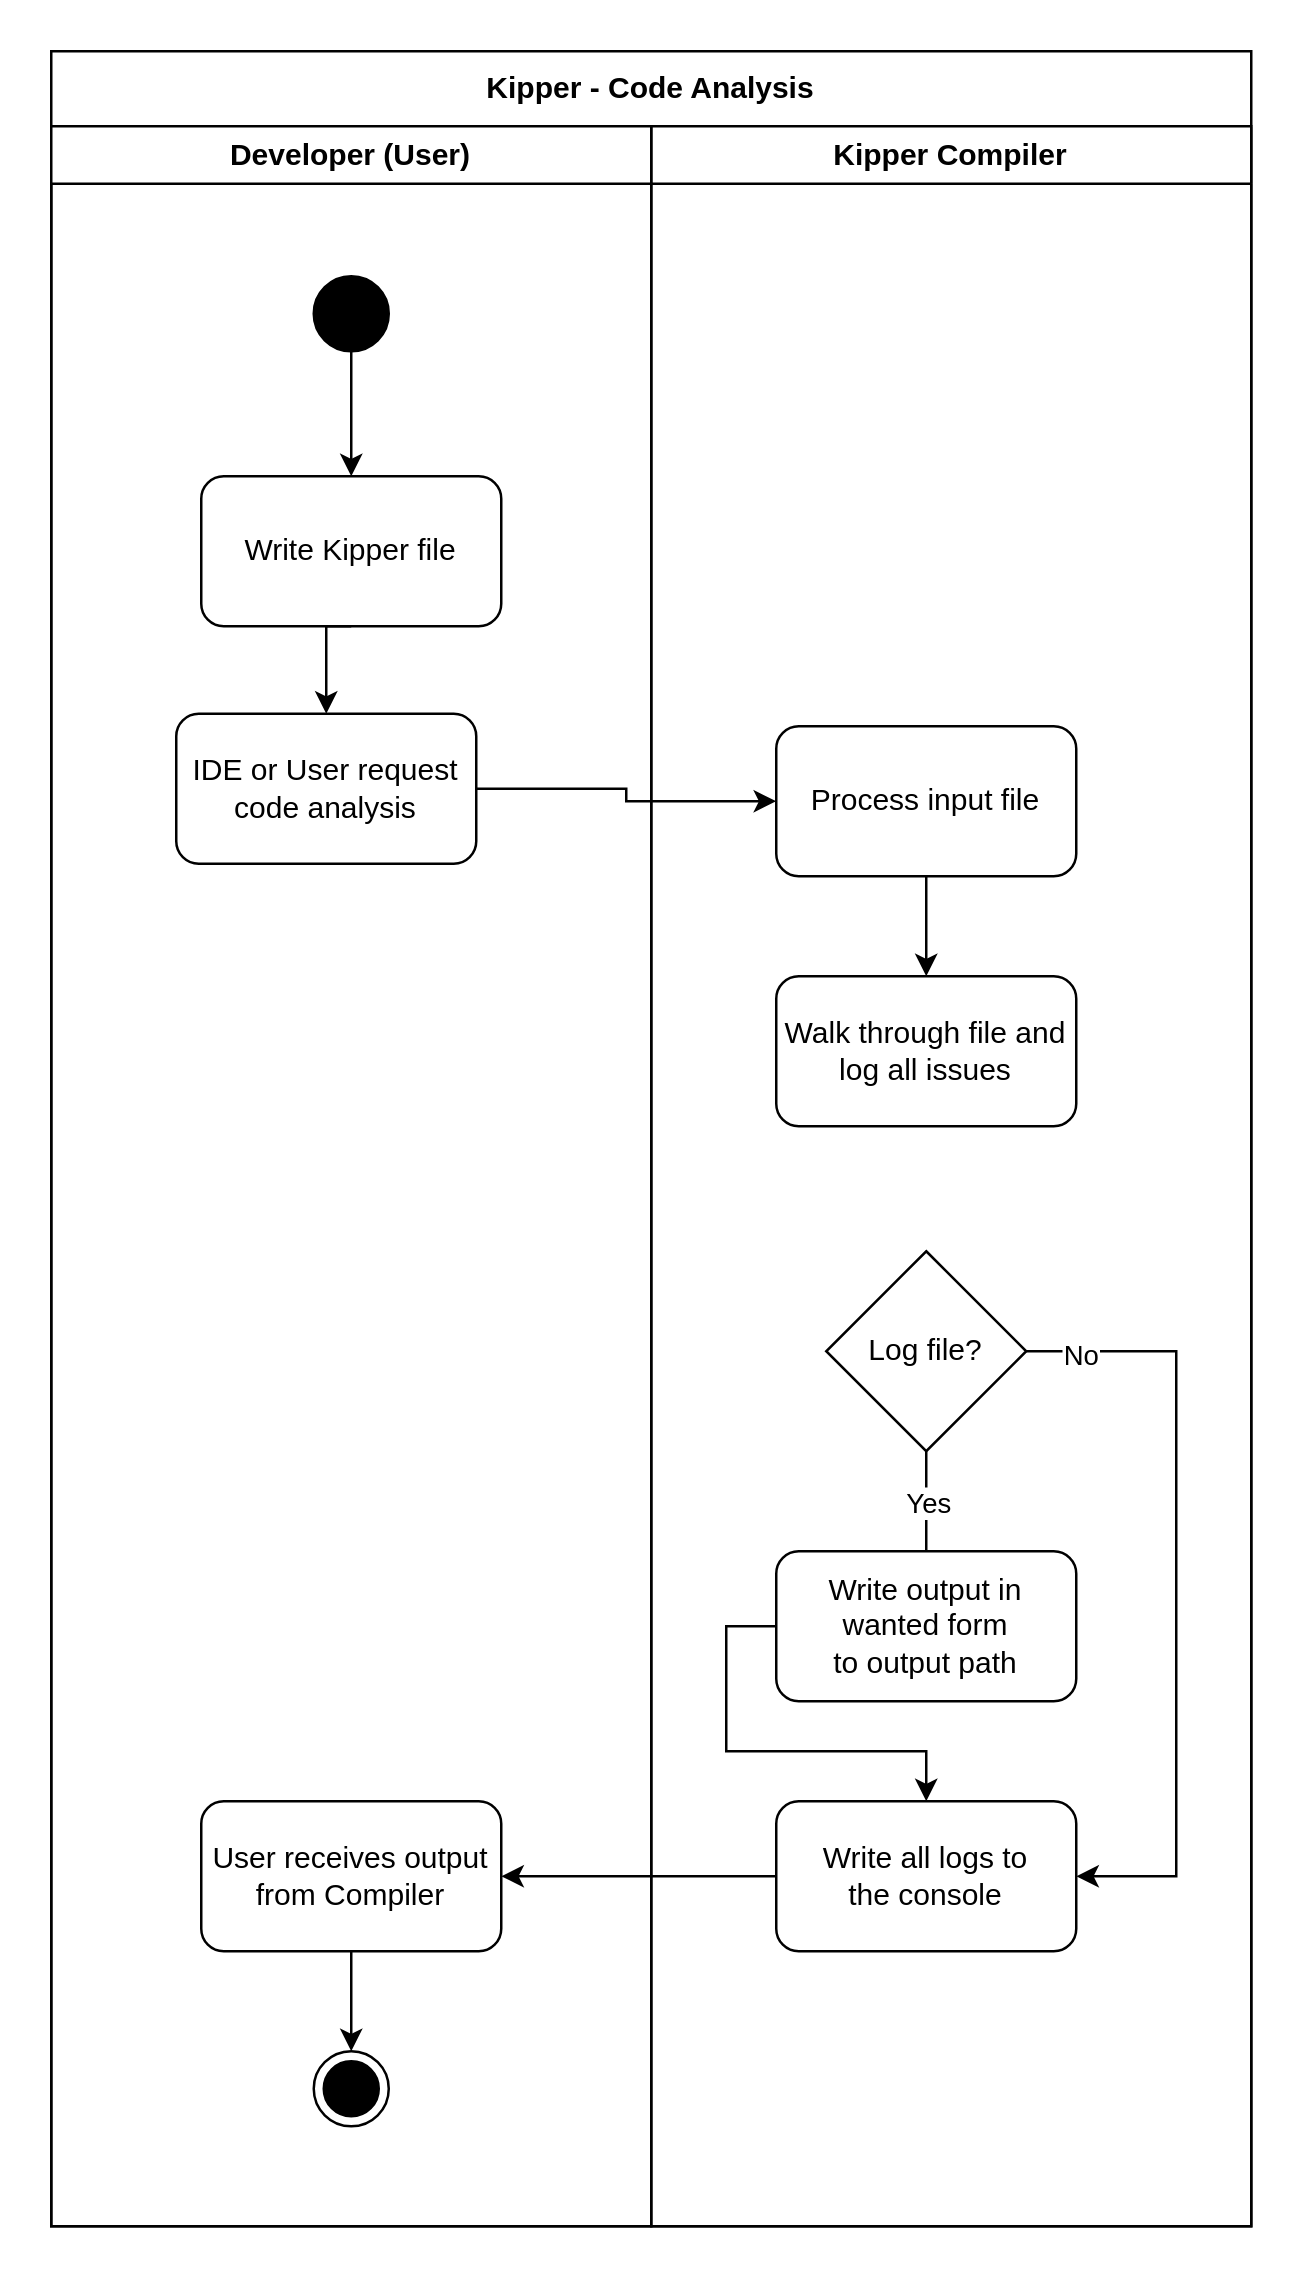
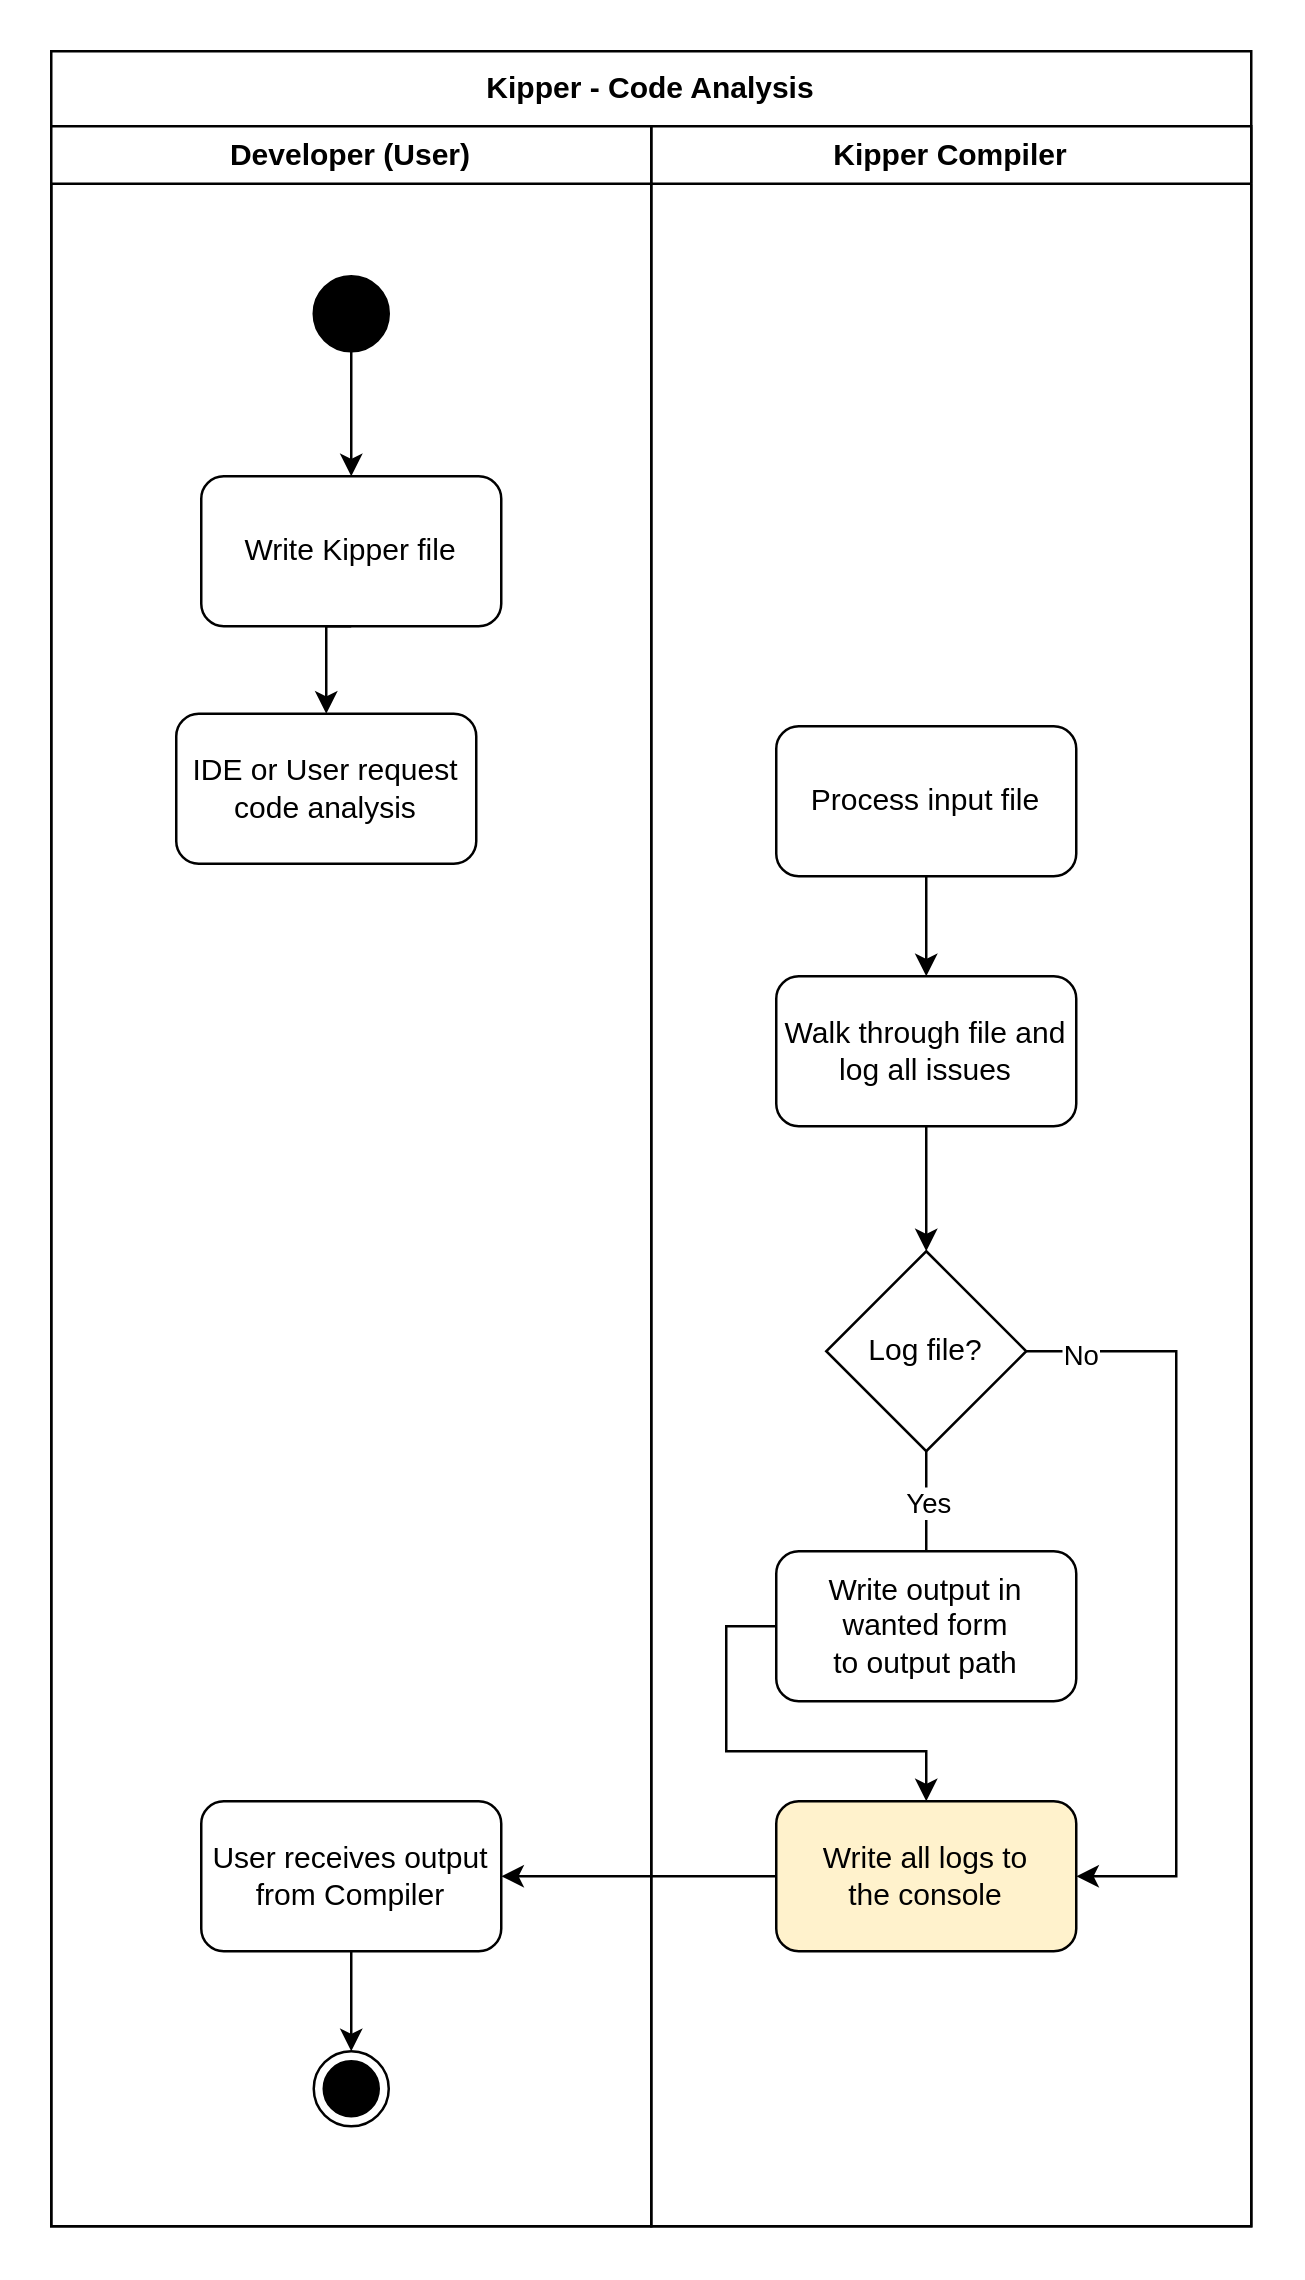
edge "IDE or User request code analysis" -> "Process input file": removed
edge "Walk through file and log all issues" -> "Log file?": added
node "Write all logs to the console": fillcolor #ffffff -> #fff2cc
